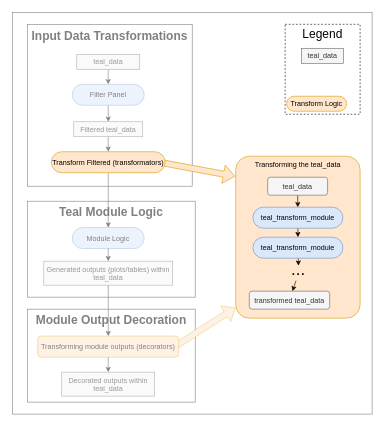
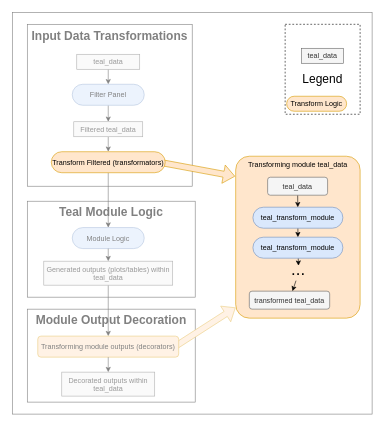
node "Legend": moved (323, 33) -> (323, 78)
node "Transforming the teal_data": label "Transforming the teal_data" -> "Transforming module teal_data"
